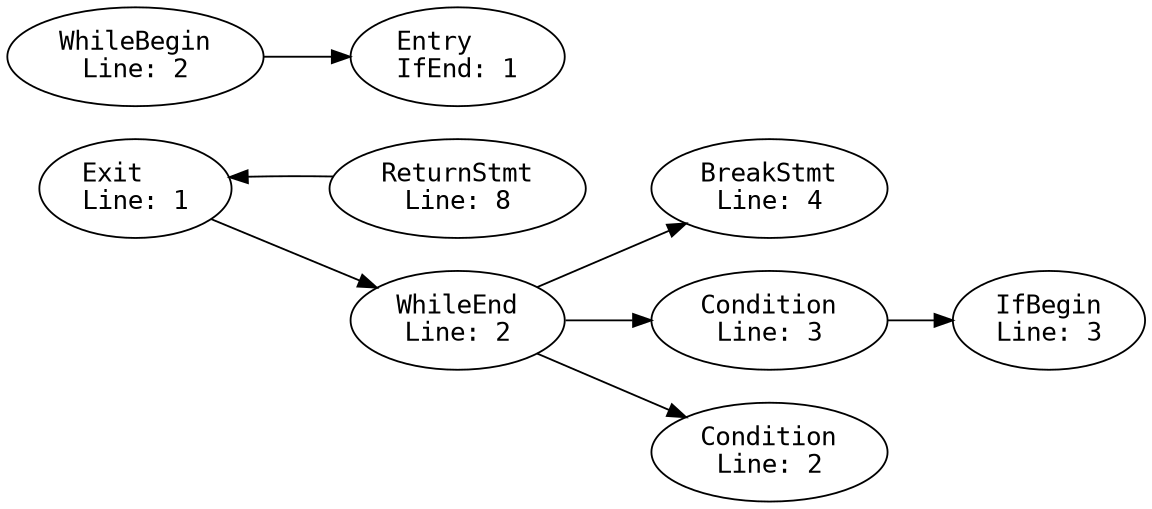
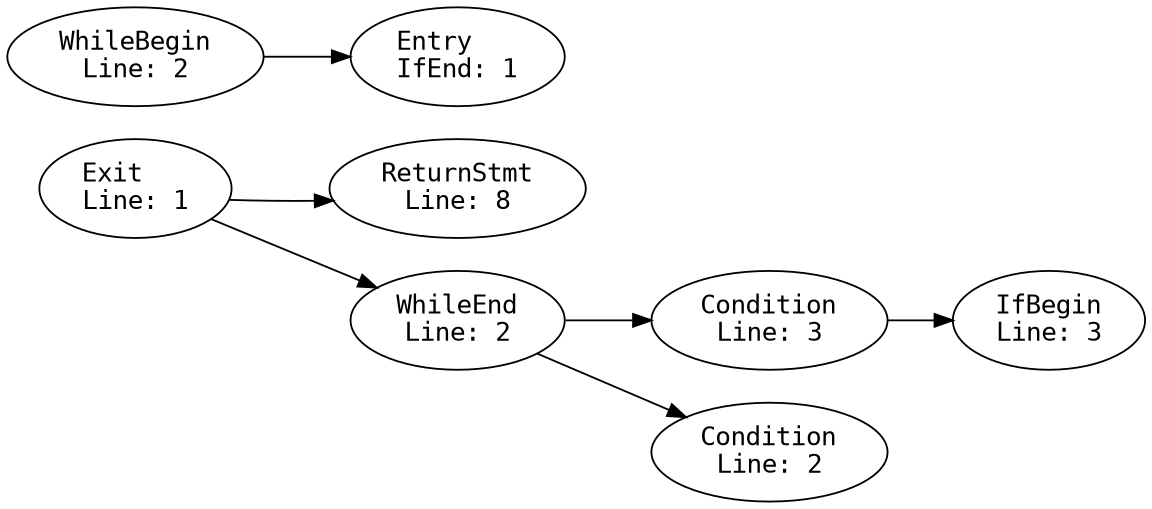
edge "ReturnStmt Line: 8" -> "Exit Line: 1": reversed
node "BreakStmt Line: 4": removed
